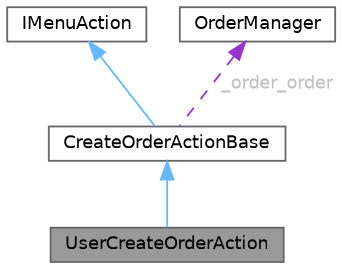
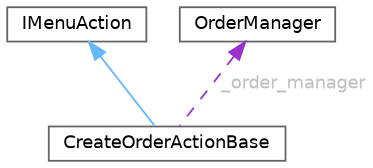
edge "CreateOrderActionBase" -> "OrderManager": label " _order_order" -> " _order_manager"
node "UserCreateOrderAction": removed
